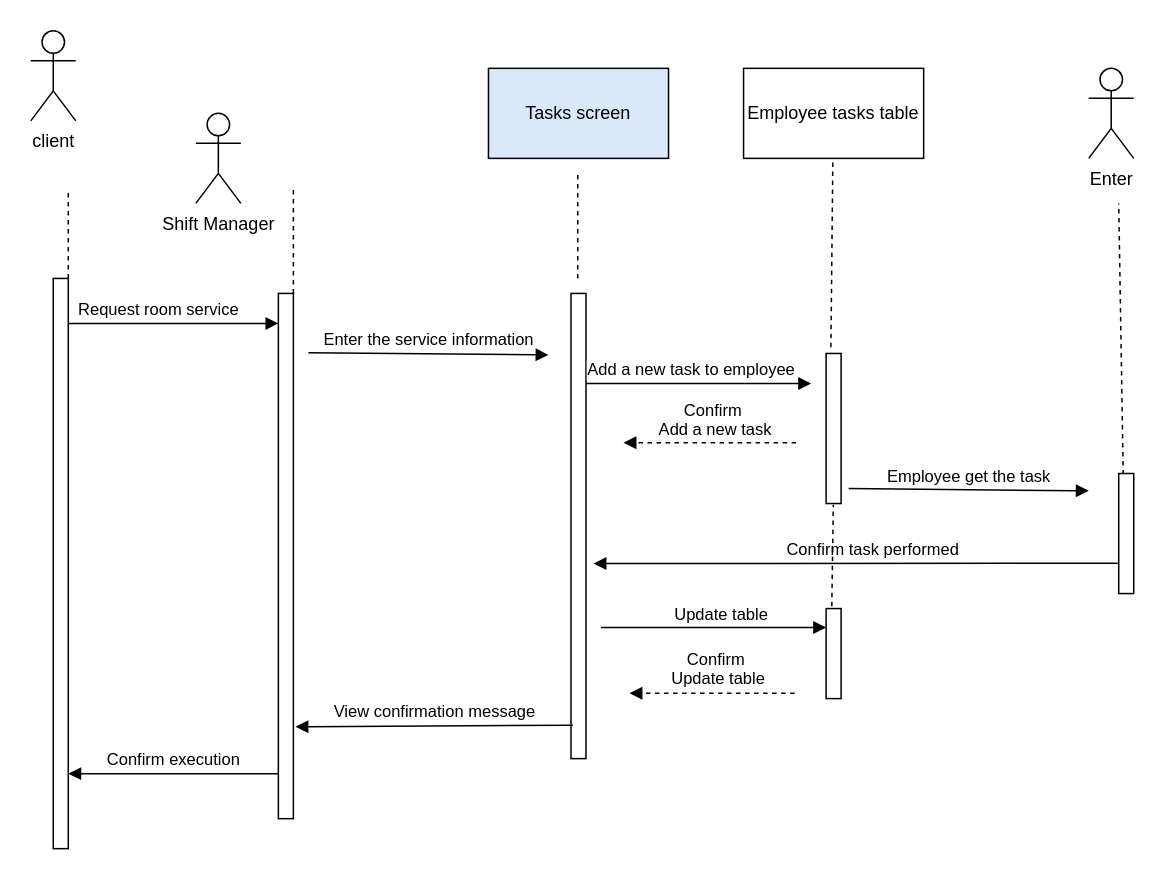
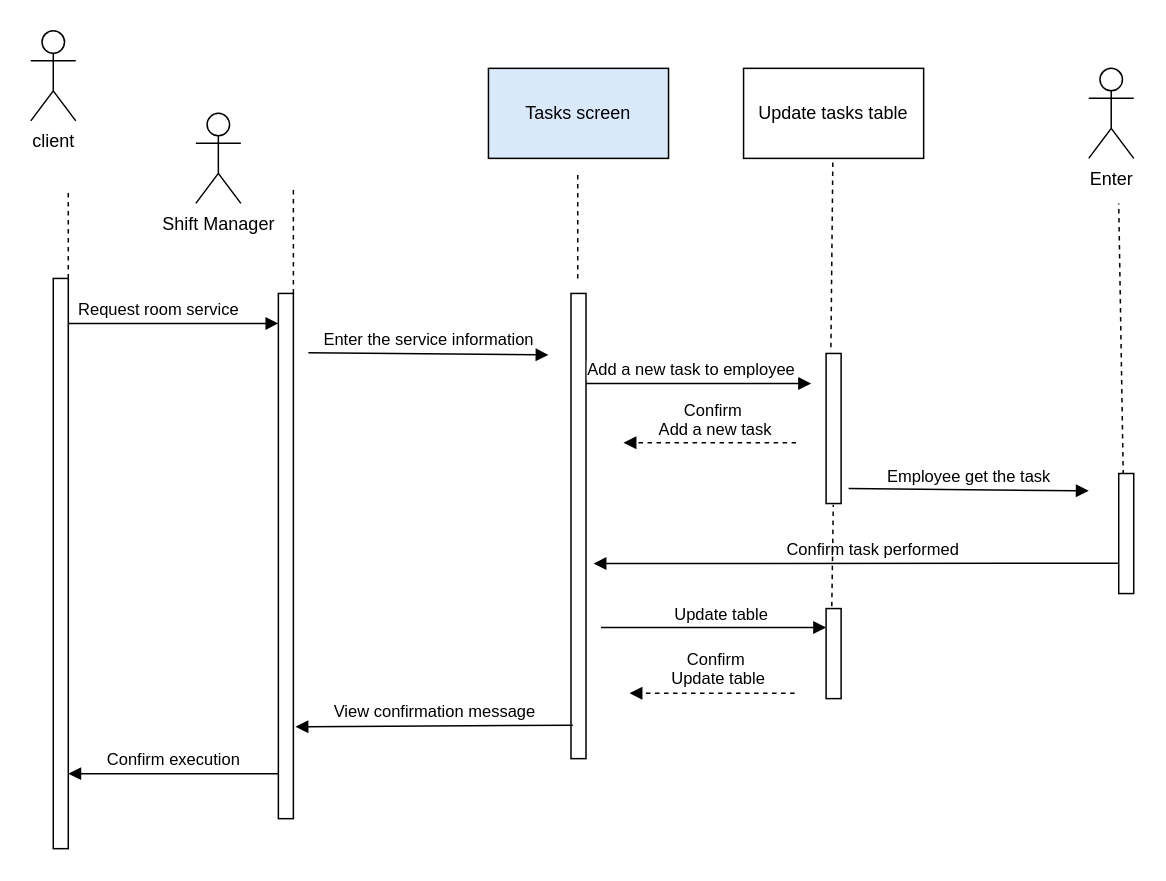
node "Employee tasks table": label "Employee tasks table" -> "Update tasks table"
